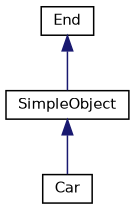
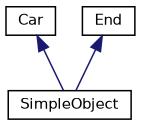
edge "Car" -> "SimpleObject": reversed
